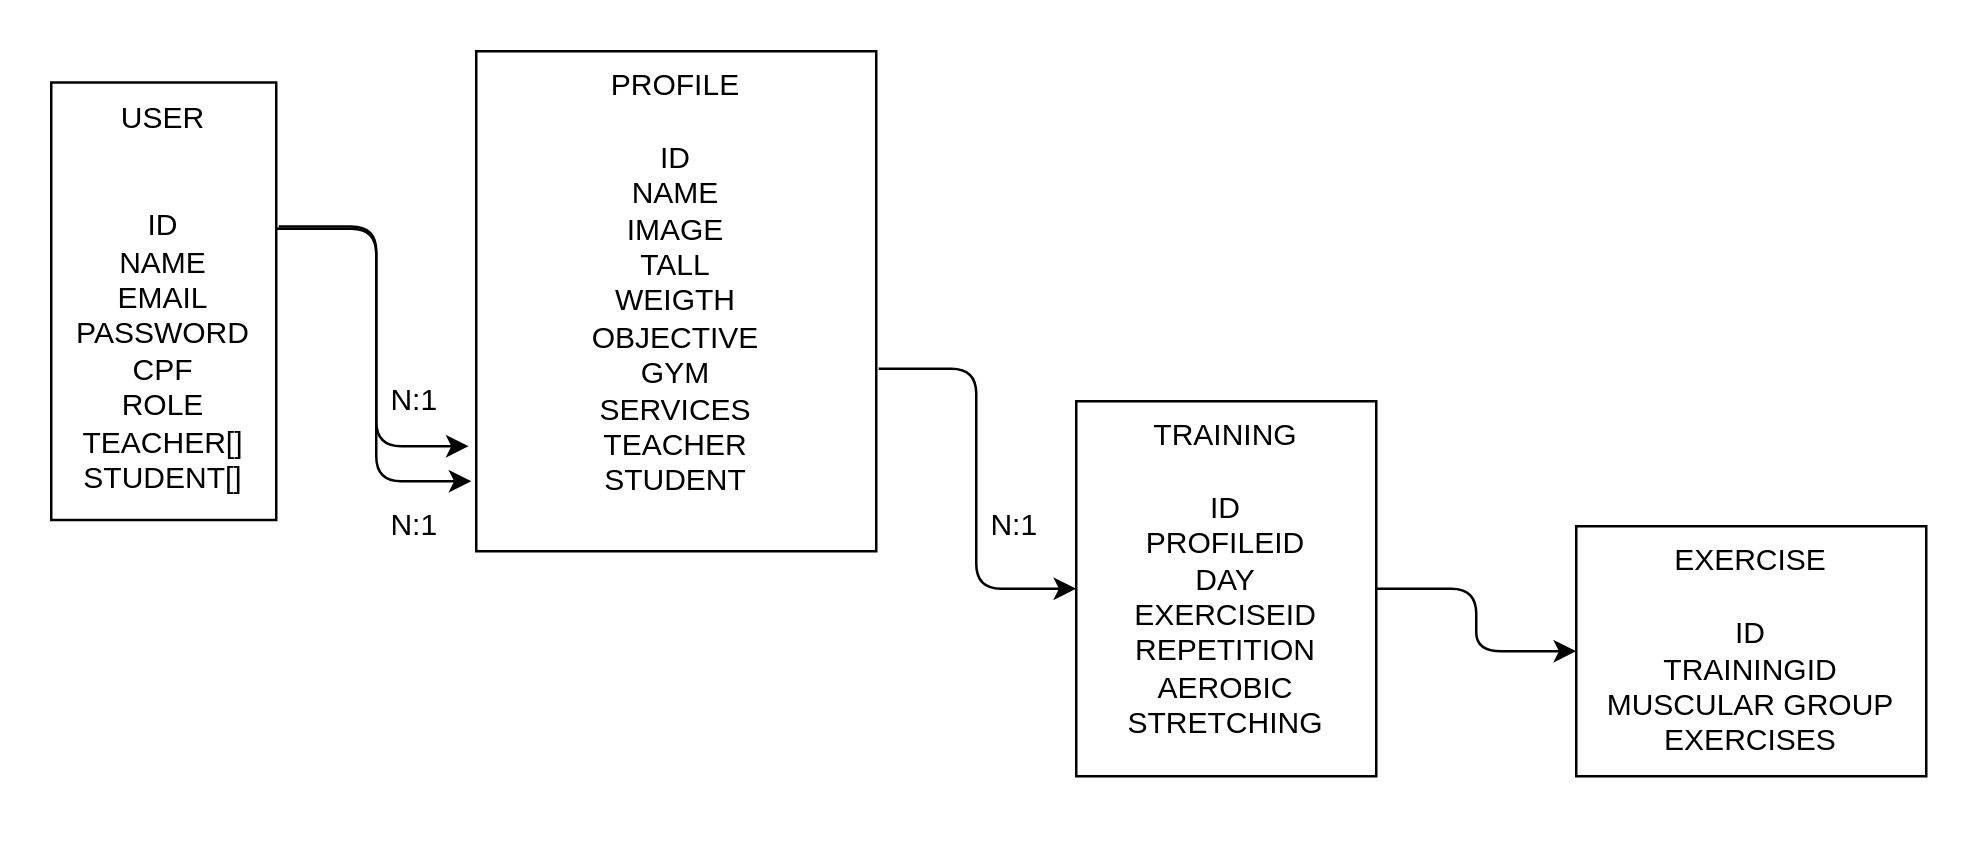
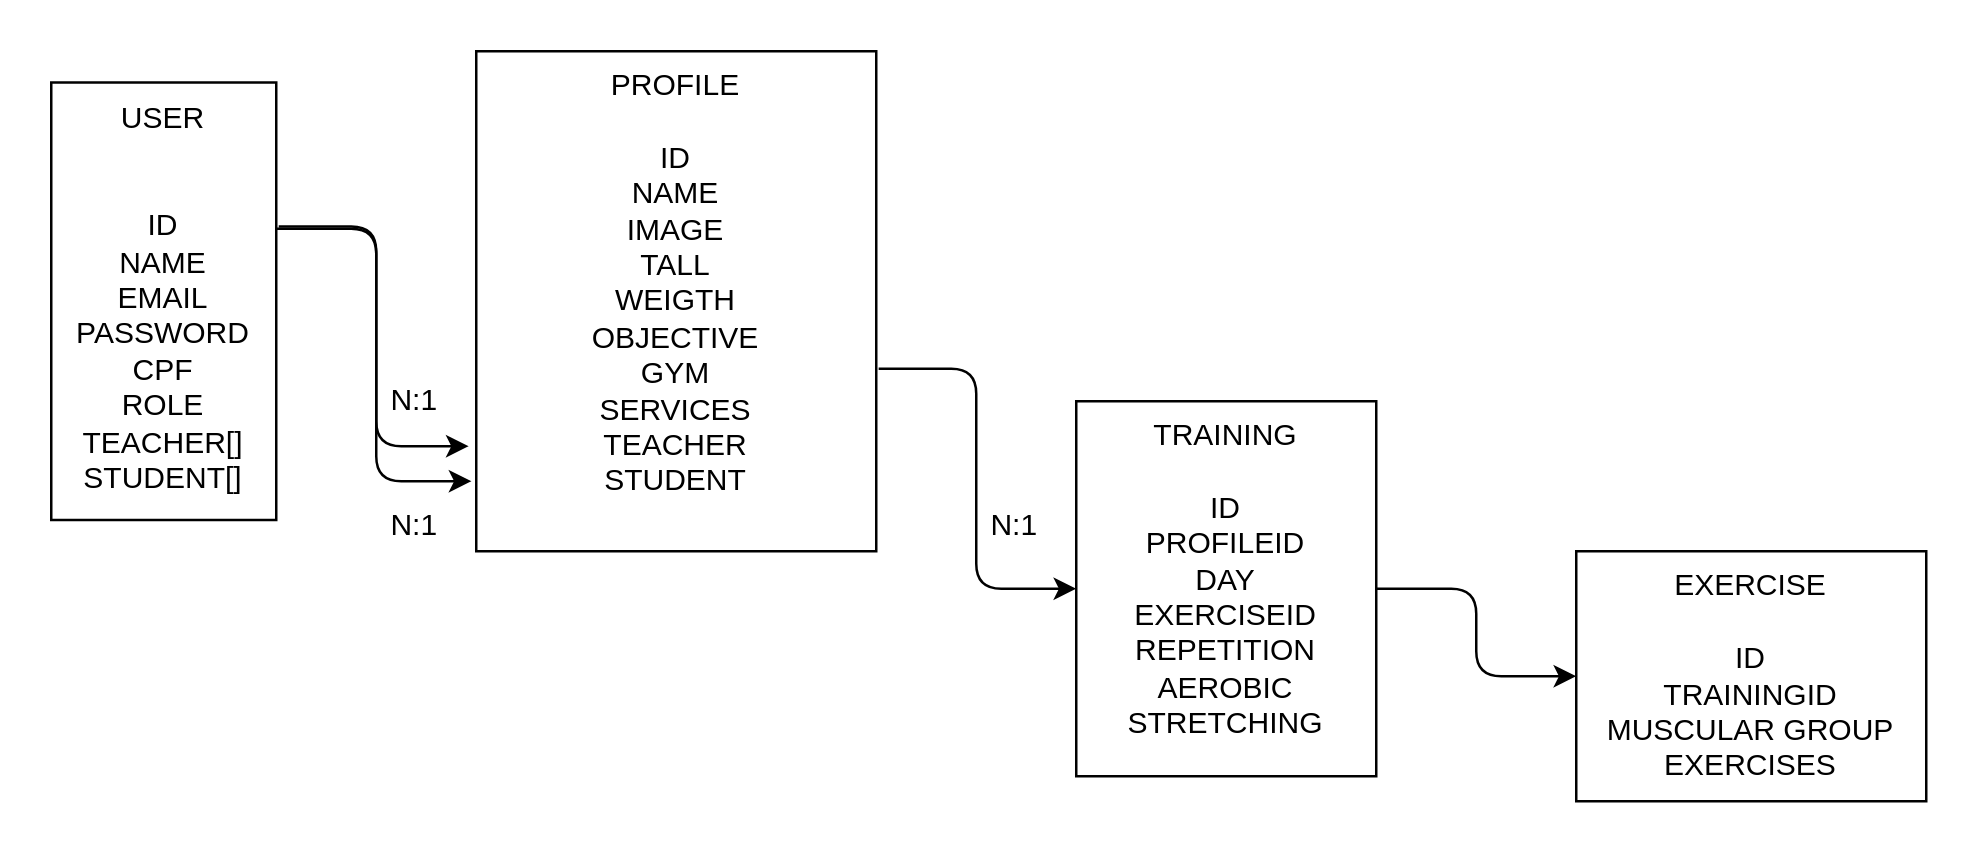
node "EXERCISE ID TRAININGID MUSCULAR GROUP EXERCISES": moved (1751, 651) -> (1751, 676)
